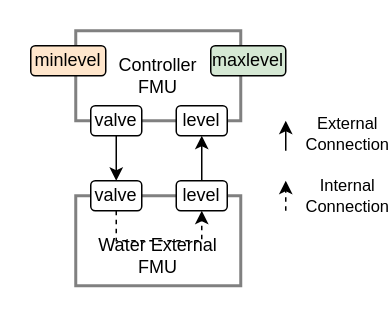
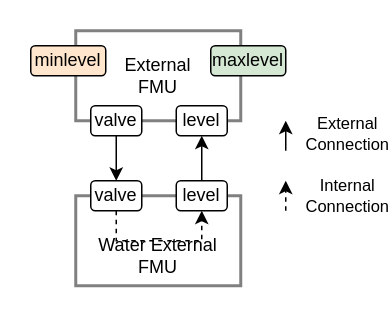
node "Controller FMU": label "Controller FMU" -> "External FMU"
